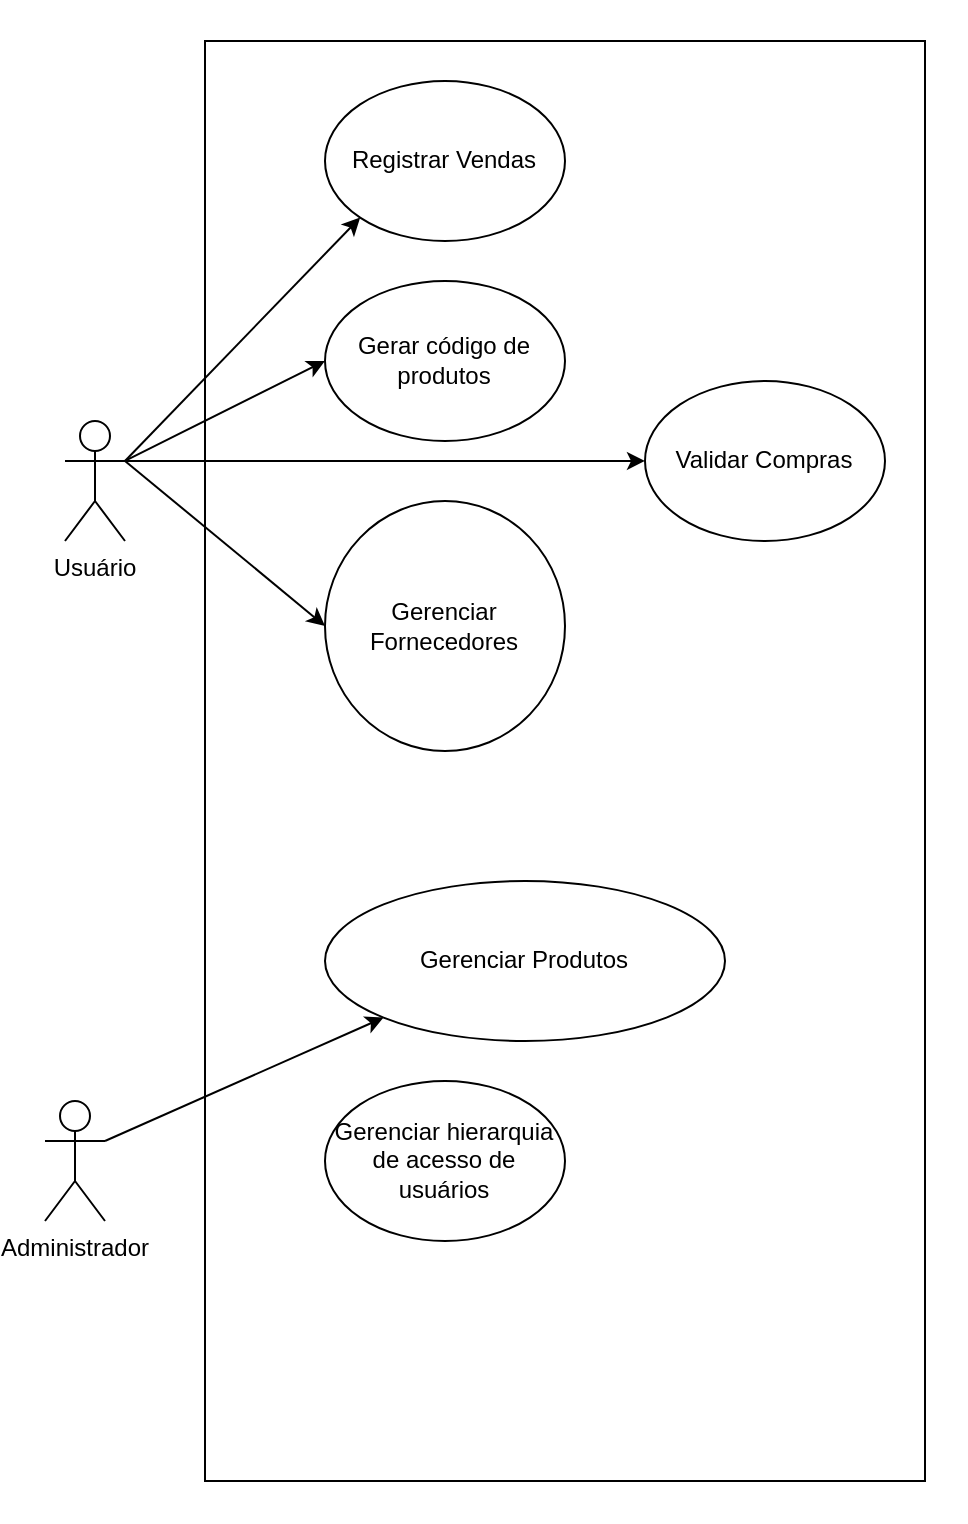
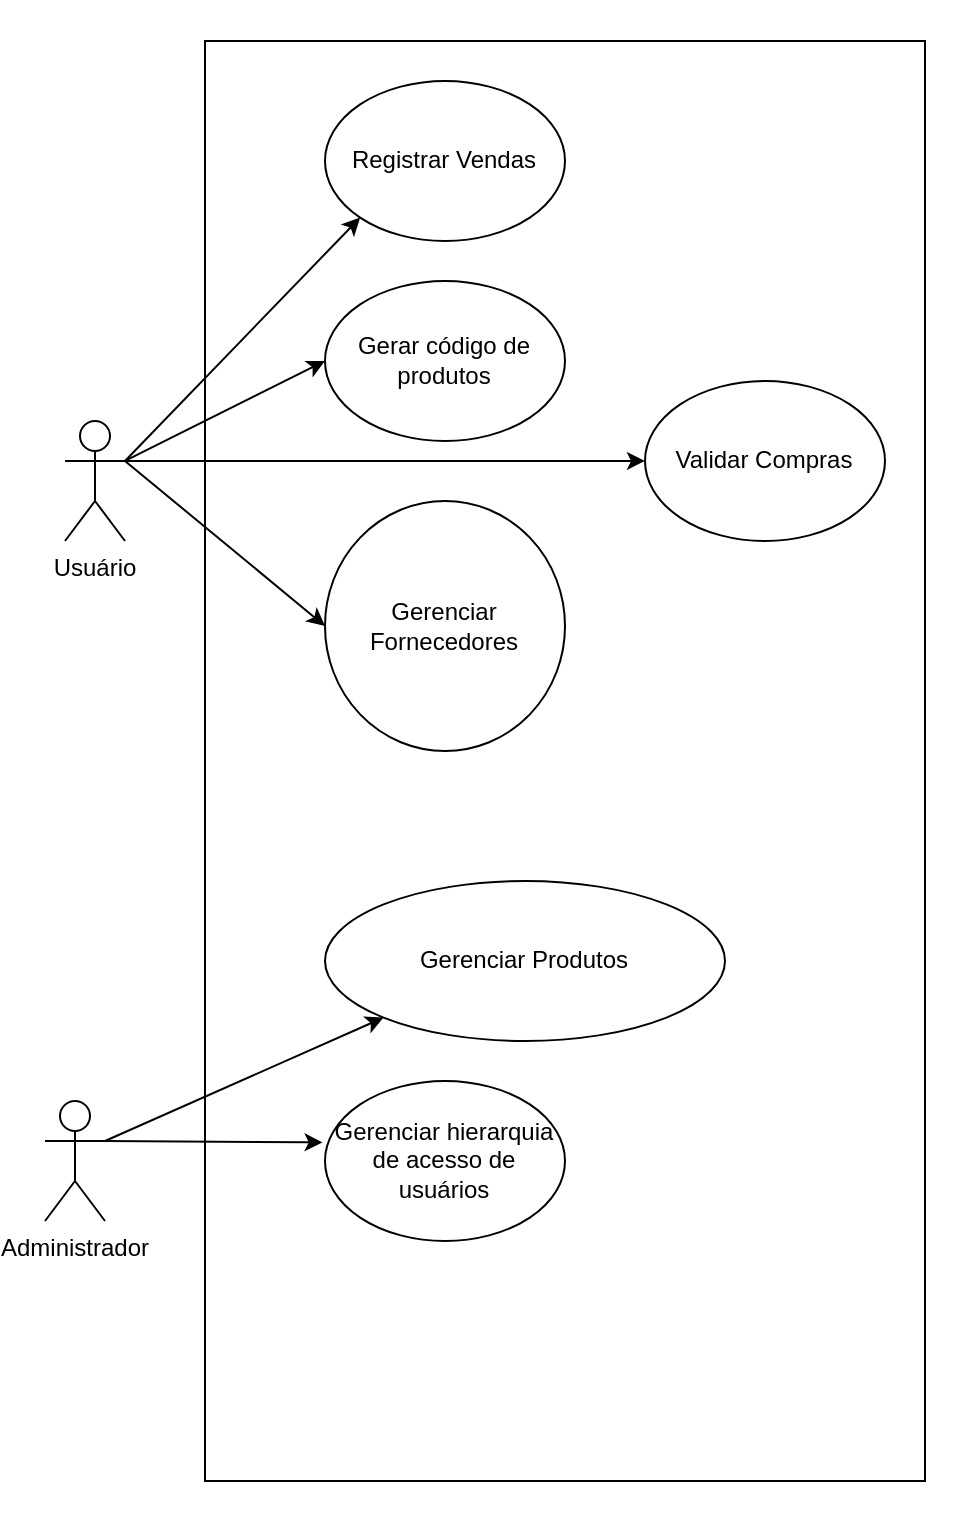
edge "Administrador" -> "Gerenciar hierarquia de acesso de usuários": added
